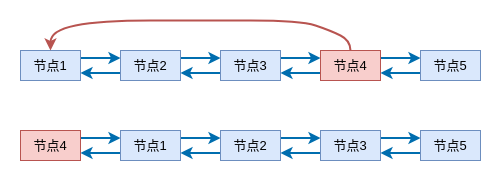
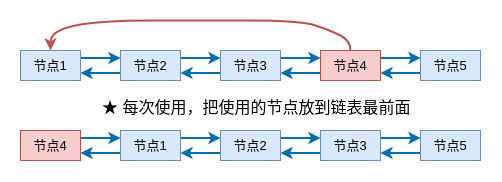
node "★ 每次使用，把使用的节点放到链表最前面": added
